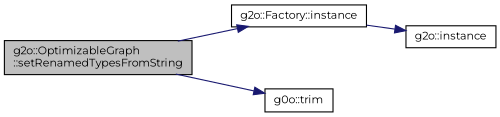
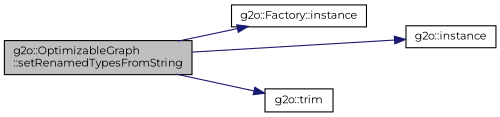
edge "g2o::Factory::instance" -> "g2o::instance": now "g2o::OptimizableGraph ::setRenamedTypesFromString" -> "g2o::instance"
node "g0o::trim": label "g0o::trim" -> "g2o::trim"
